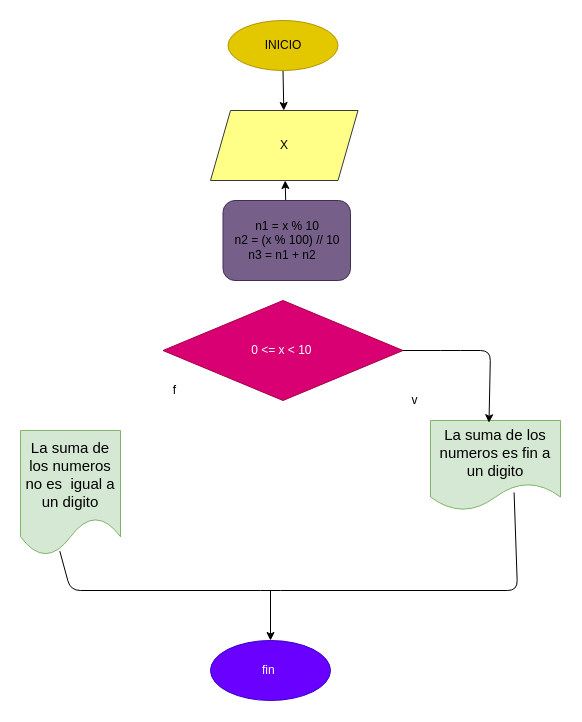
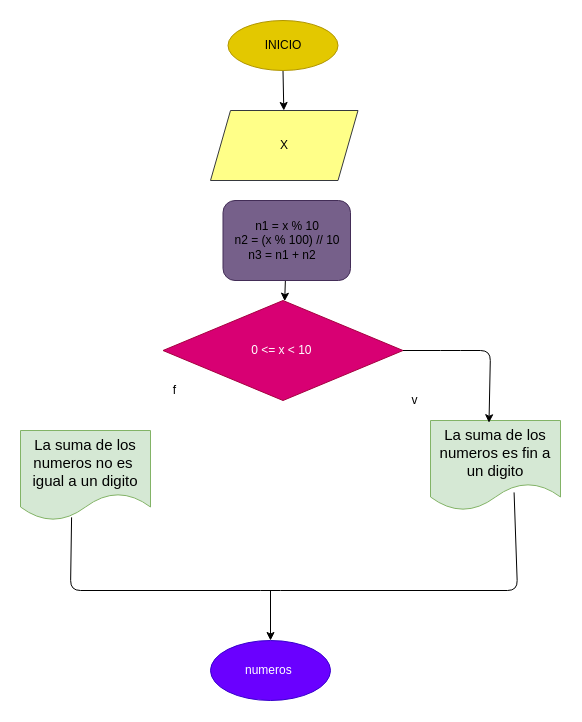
edge "n1 = x % 10n2 = (x % 100) // 10n3 = n1 + n2" -> "X": now "n1 = x % 10n2 = (x % 100) // 10n3 = n1 + n2" -> "0 <= x < 10"
node "La suma de los numeros no es igual a un digito": size 100x125 -> 130x90
node "fin": label "fin" -> "numeros"
